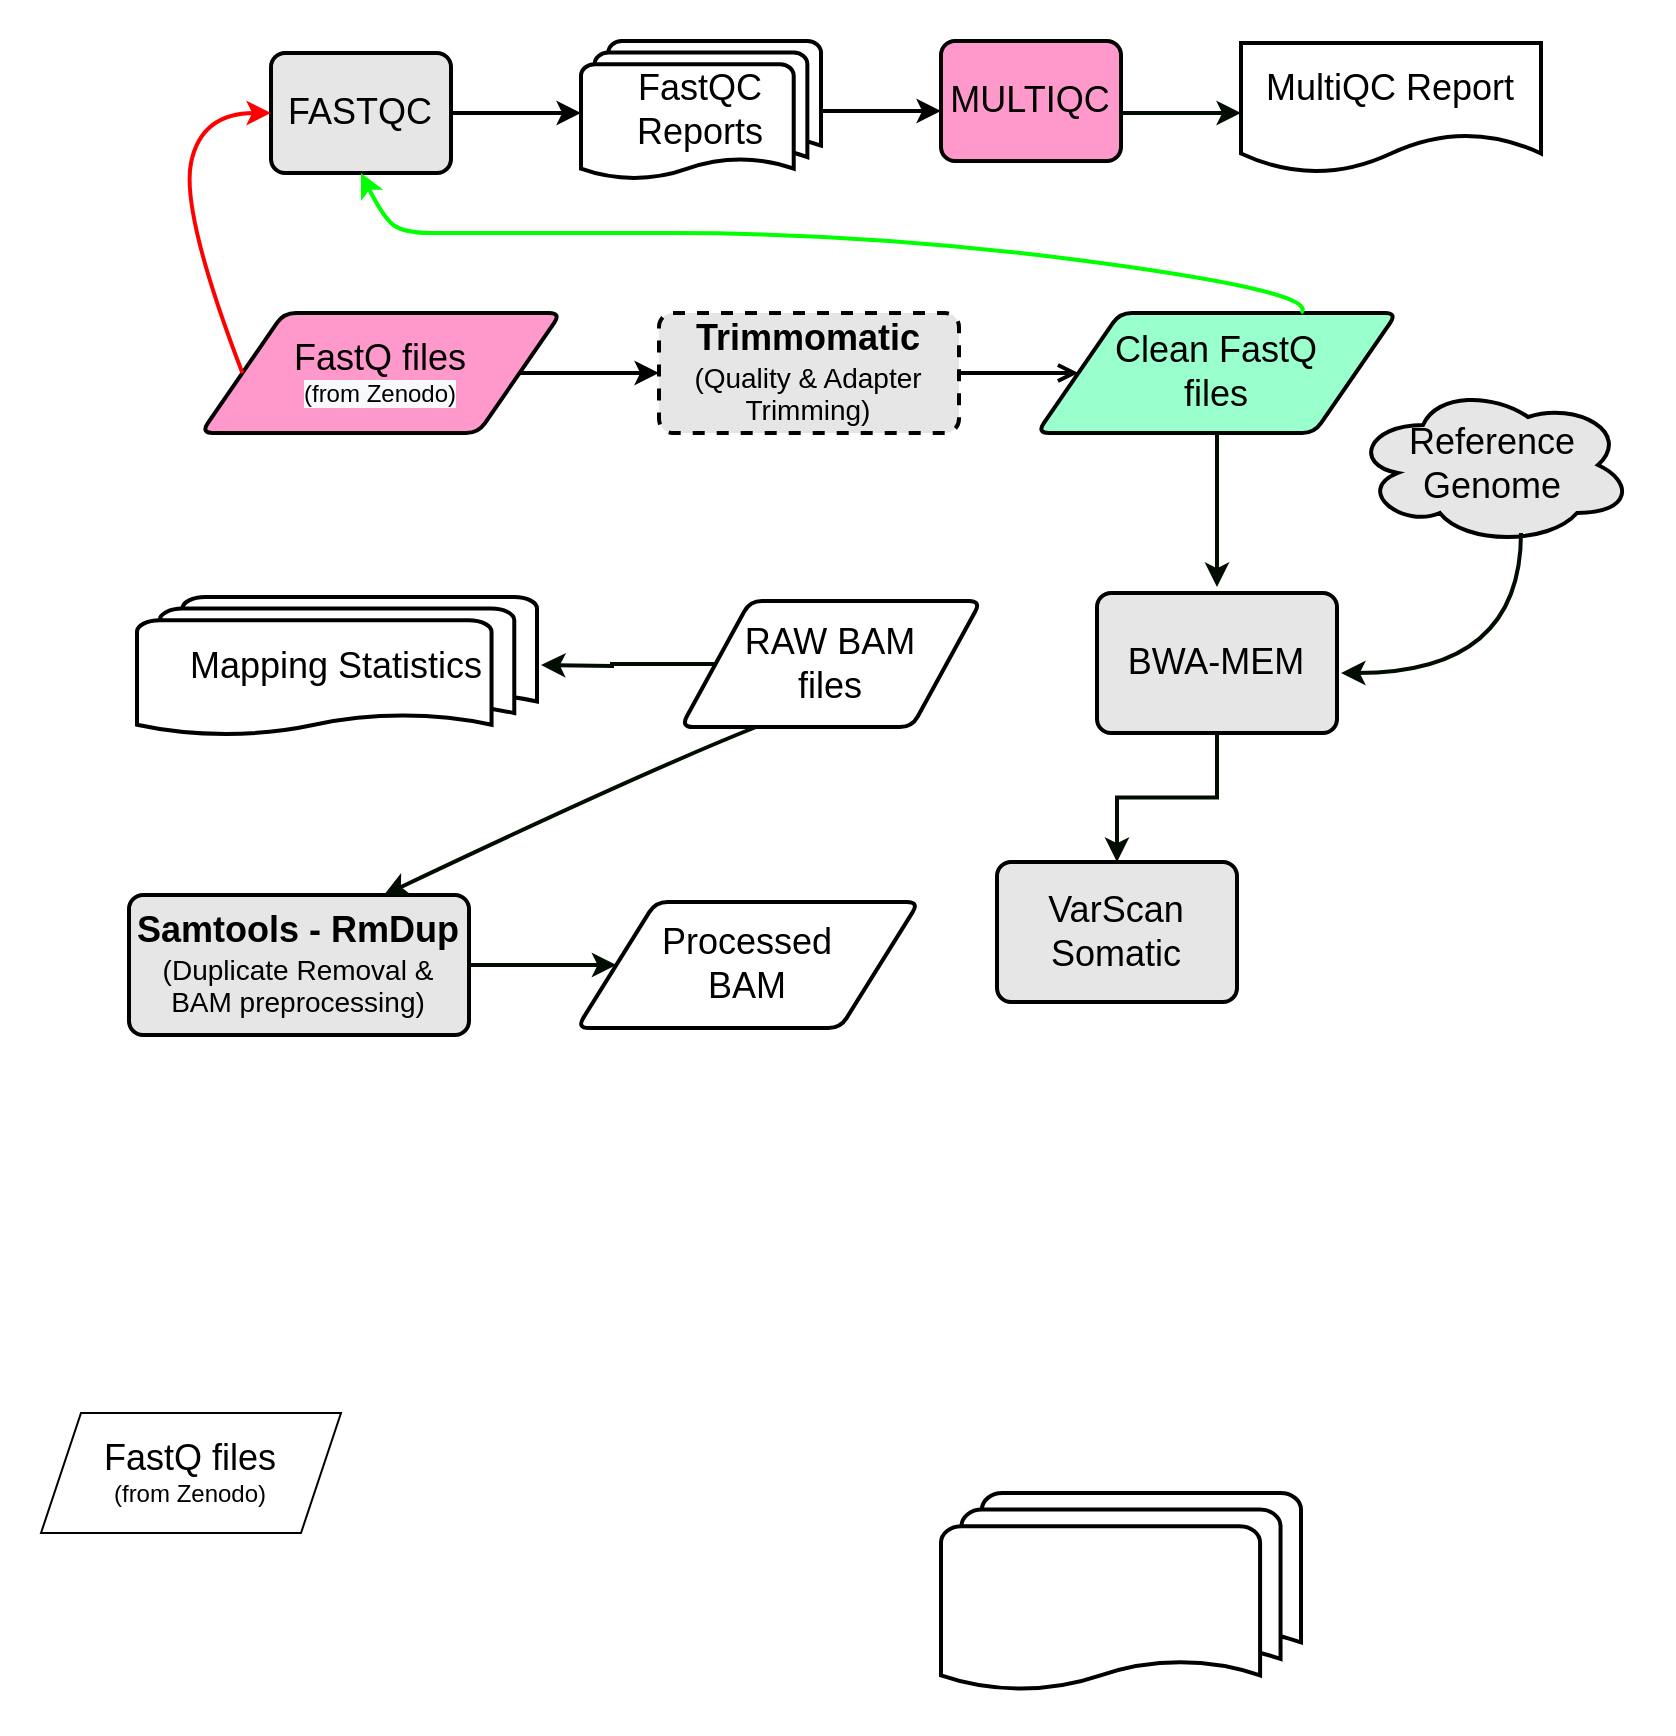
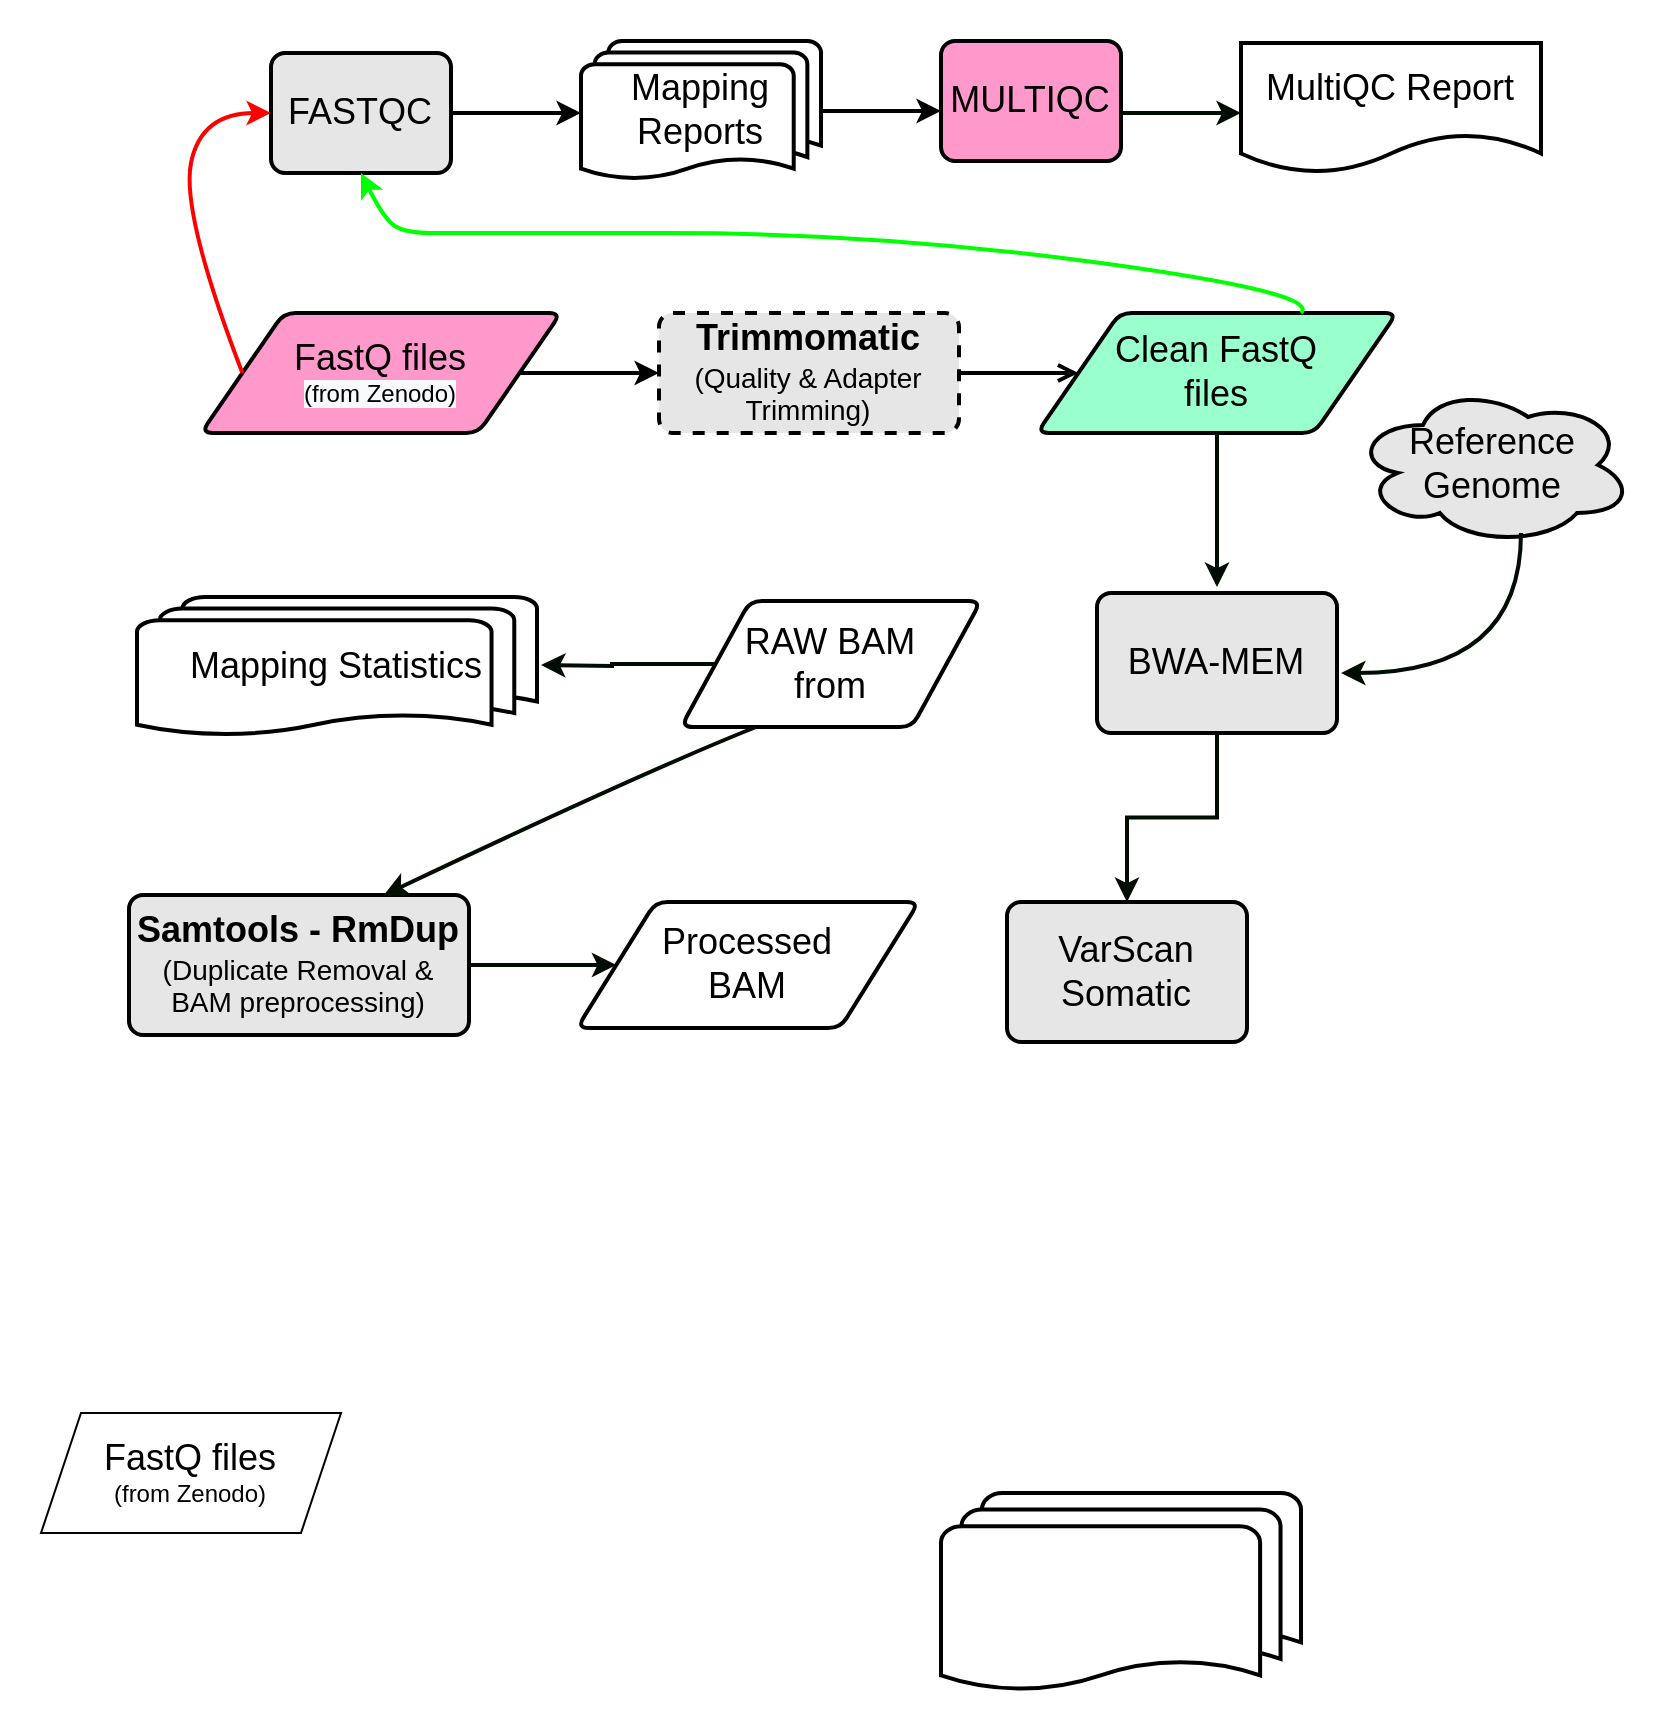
node "FastQC Reports": label "FastQC Reports" -> "Mapping Reports"
node "RAW BAM files": label "RAW BAM files" -> "RAW BAM from"
node "VarScan Somatic": moved (1117, 932) -> (1127, 972)
